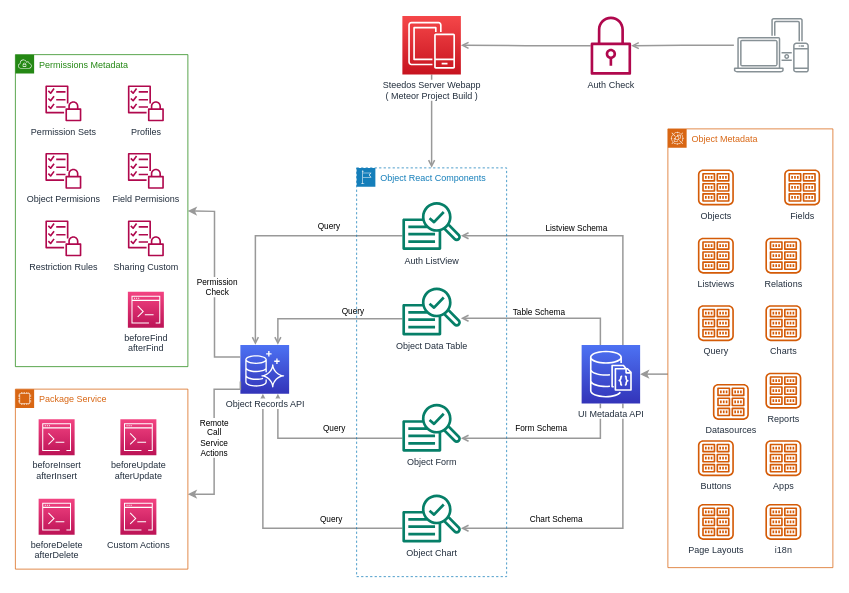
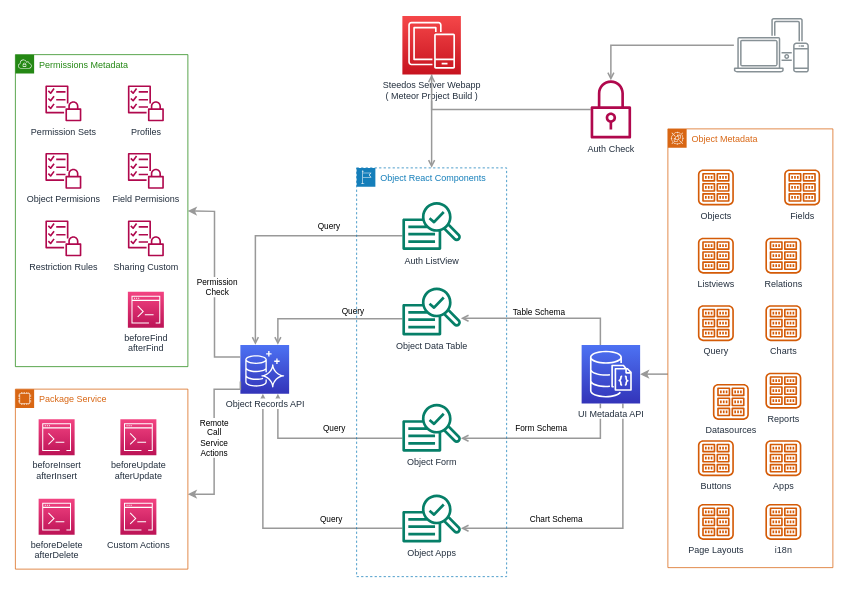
node "Auth Check": moved (611, 45) -> (611, 109)
edge "UI Metadata API" -> "Auth ListView": removed, label "Listview Schema"
node "Object Chart": label "Object Chart" -> "Object Apps"
